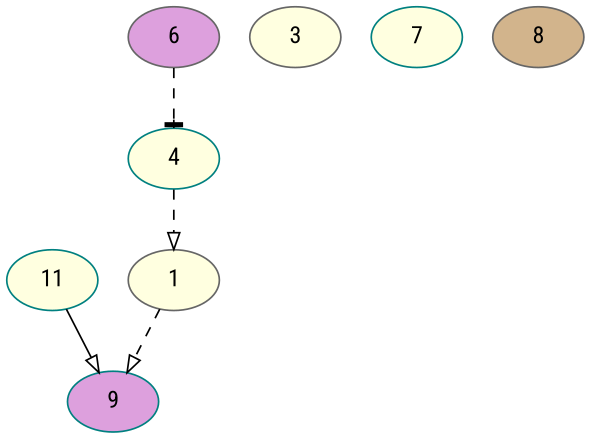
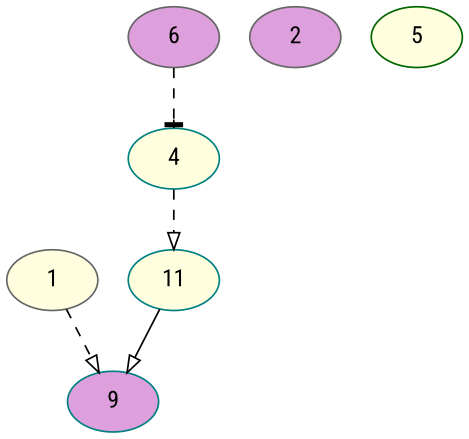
node "3": removed
node "2": added
node "5": added
node "7": removed
node "8": removed
edge "4" -> "1": now "4" -> "11"
